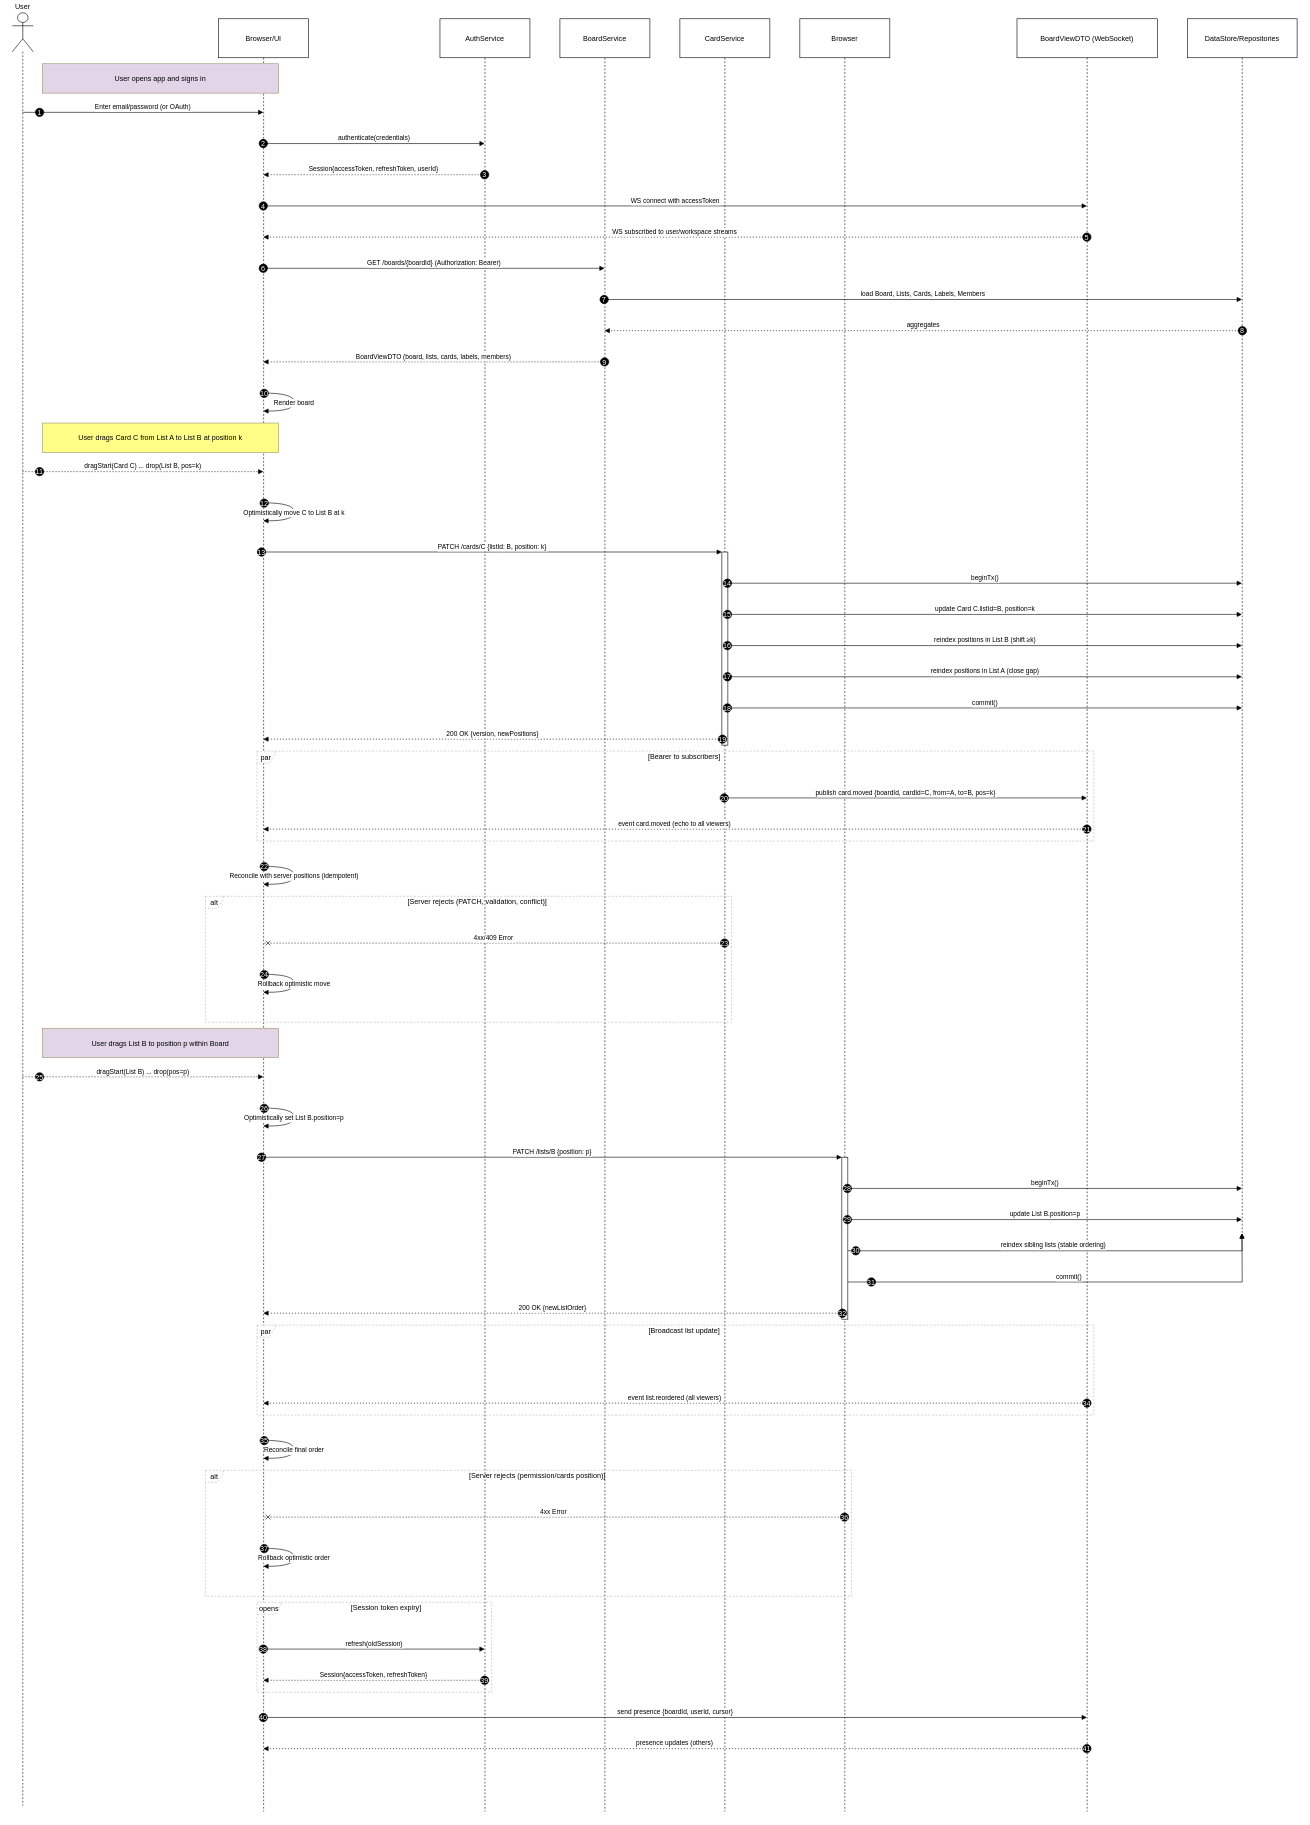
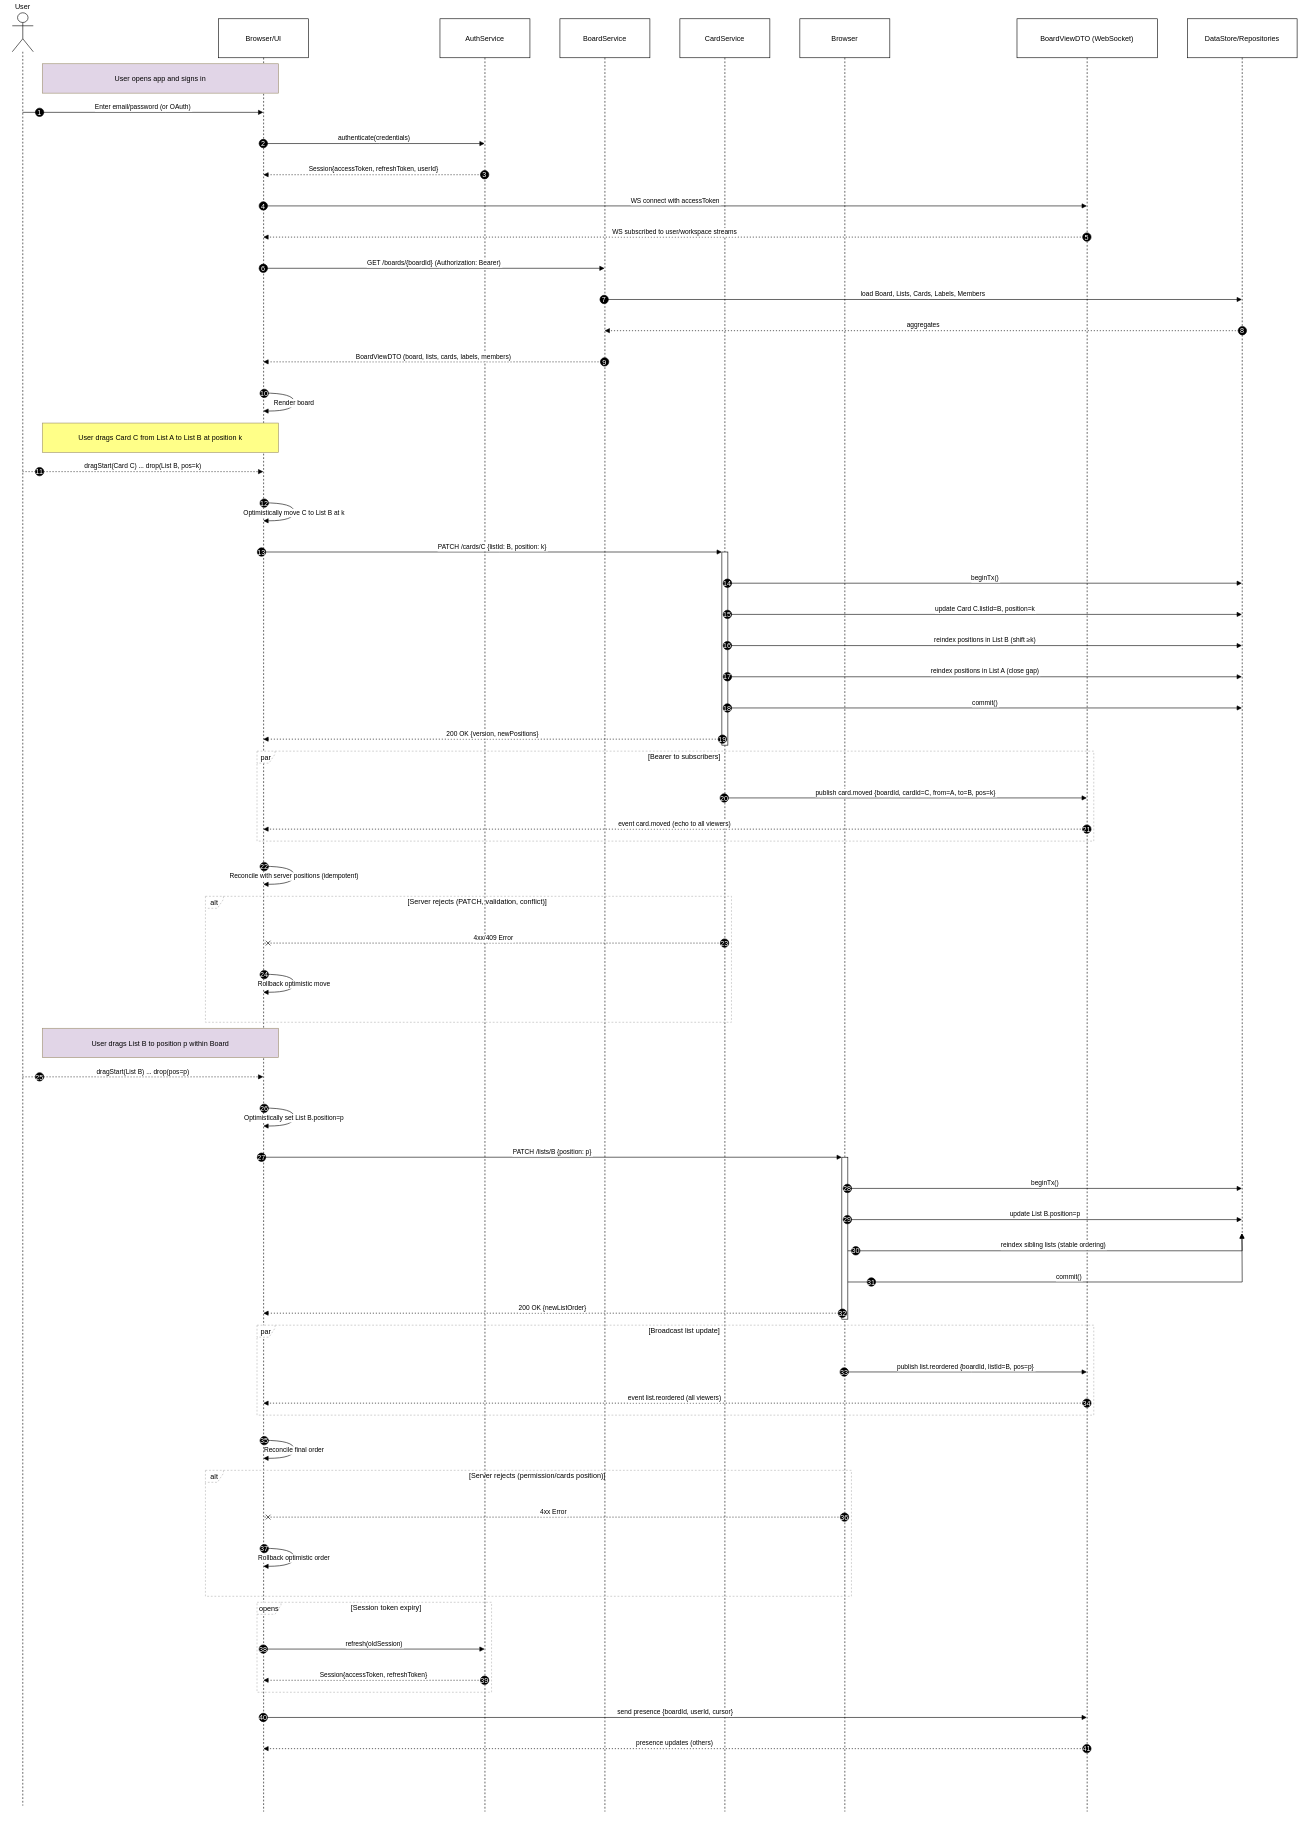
edge "Browser" -> "BoardViewDTO (WebSocket)": added, labels "publish list.reordered {boardId, listId=B, pos=p}", "33"
